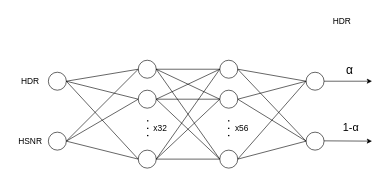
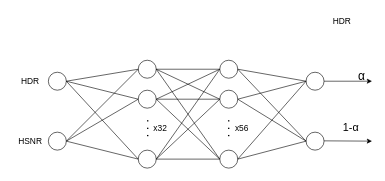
node "α": moved (350, 69) -> (362, 75)
